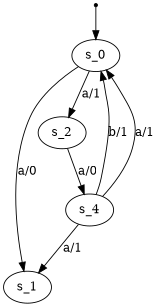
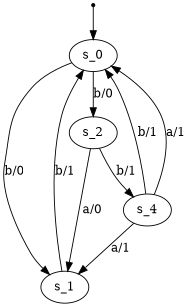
edge "s_0" -> "s_2": label "a/1" -> "b/0"
edge "s_0" -> "s_1": label "a/0" -> "b/0"
edge "s_2" -> "s_4": label "a/0" -> "b/1"
edge "s_1" -> "s_0": added, label "b/1"
edge "s_2" -> "s_1": added, label "a/0"
